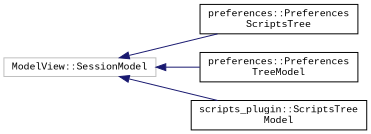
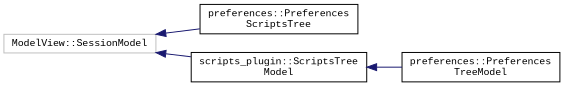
edge "preferences::Preferences TreeModel" -> "ModelView::SessionModel": now "preferences::Preferences TreeModel" -> "scripts_plugin::ScriptsTree Model"
